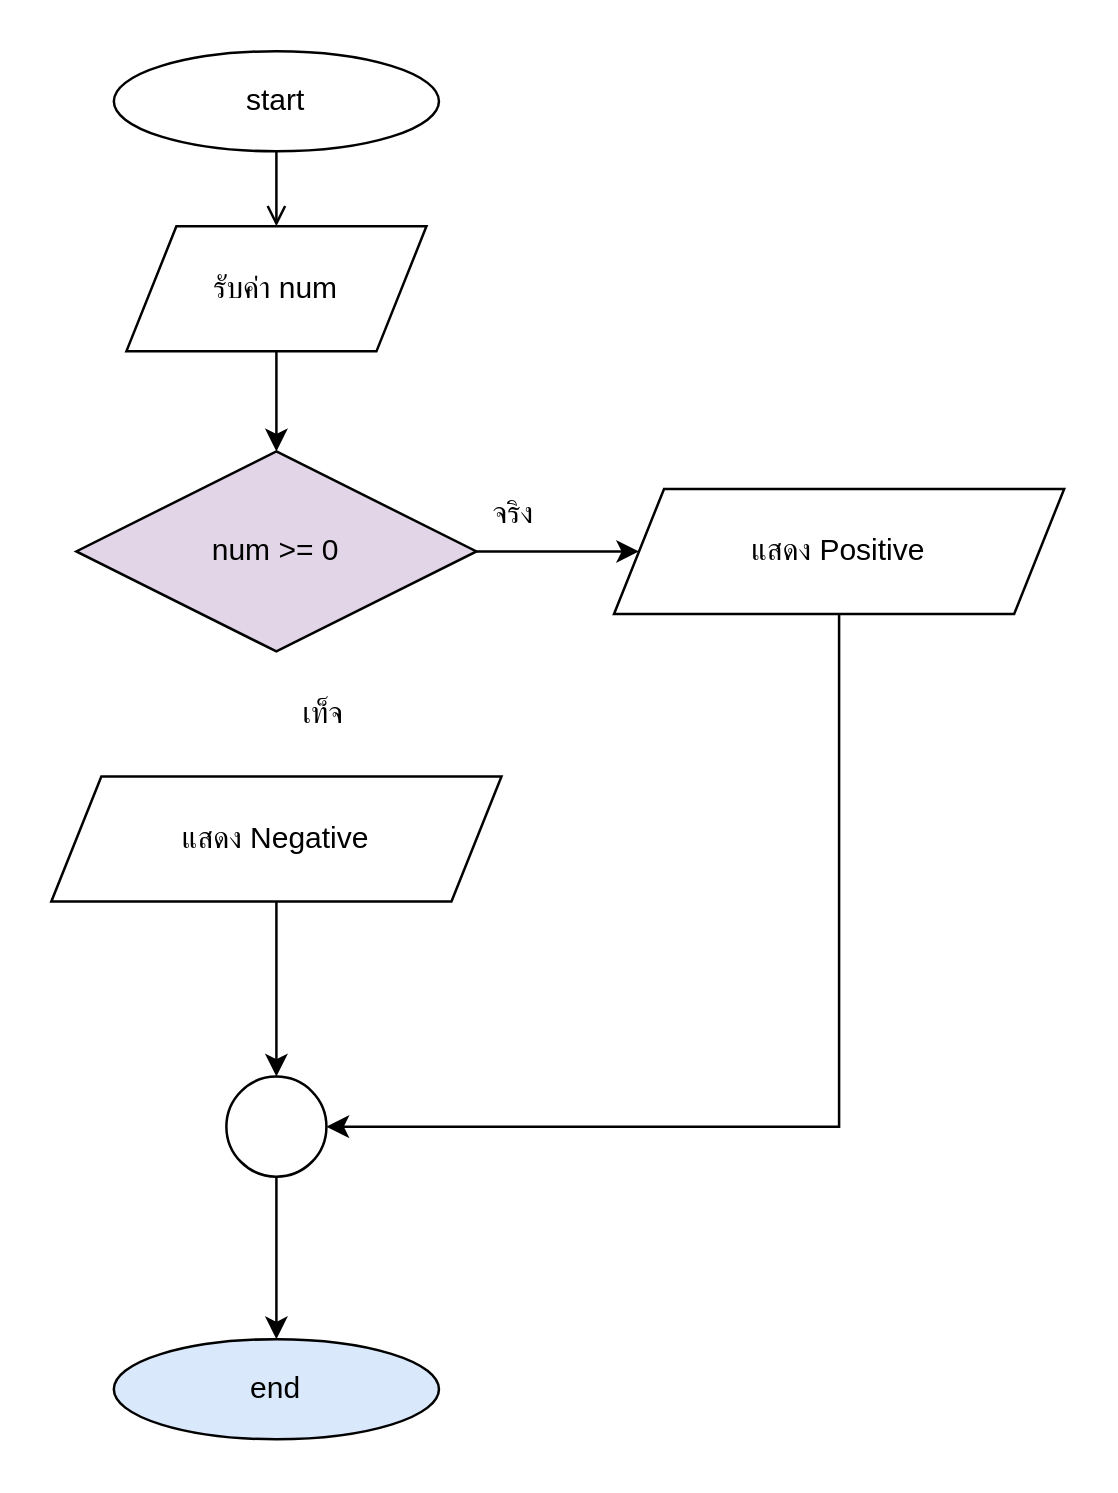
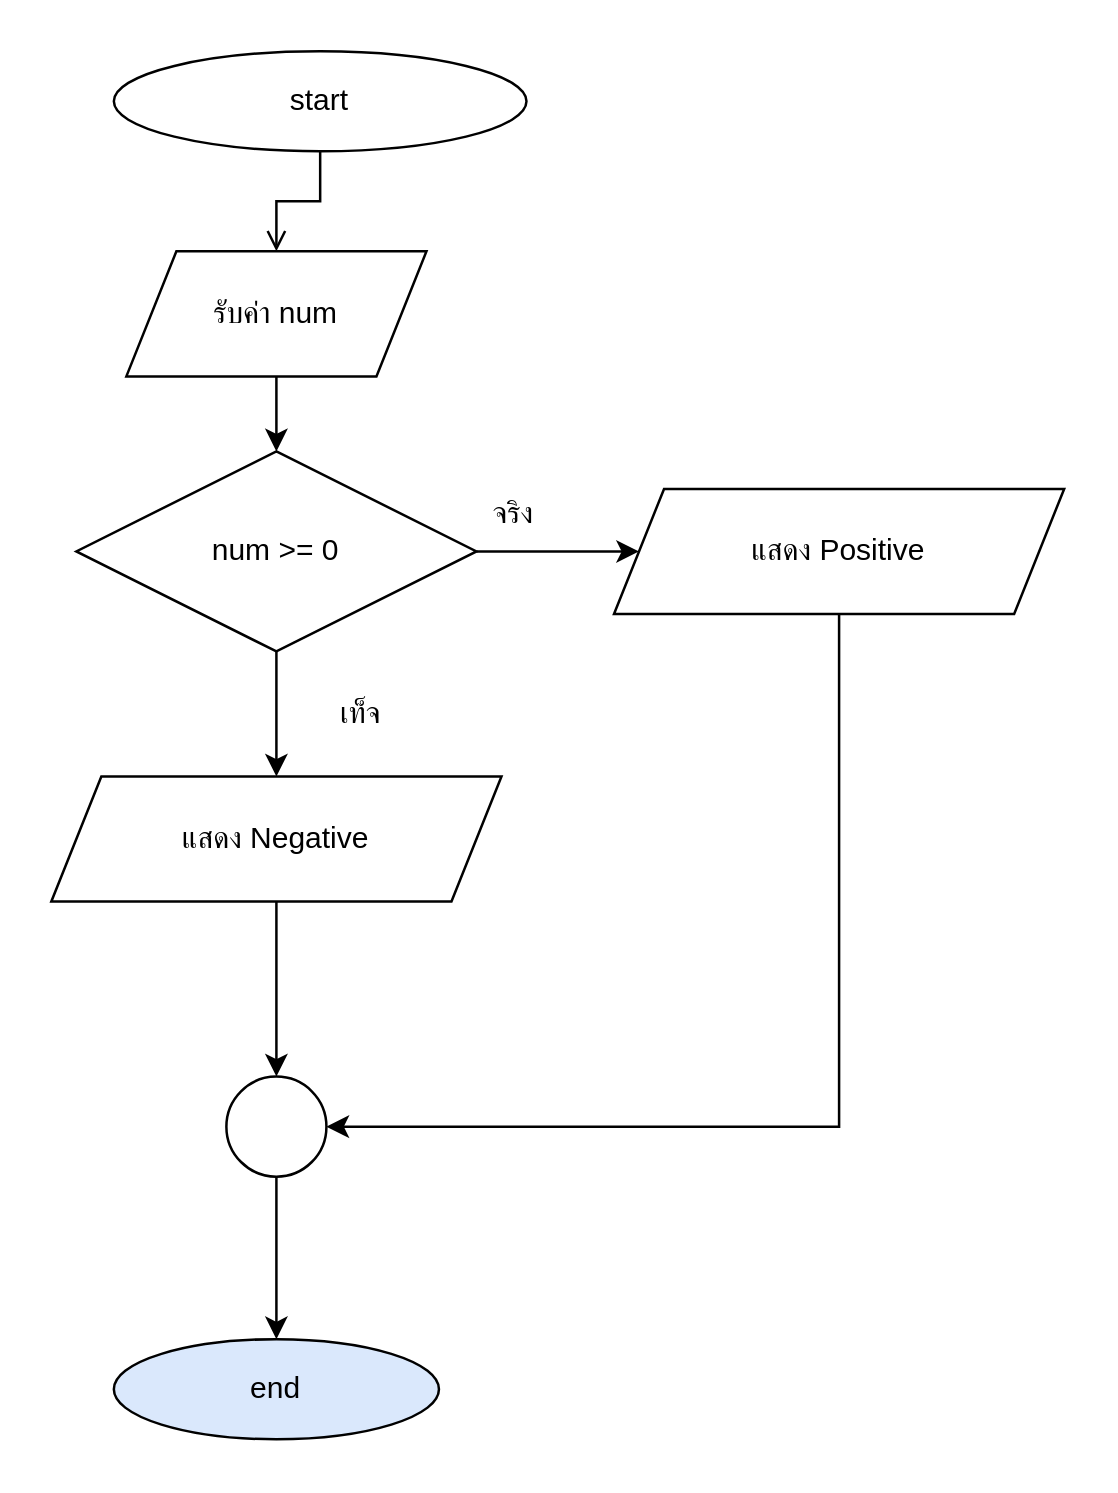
node "start": size 325x100 -> 413x100
node "รับค่า num": moved (276, 289) -> (276, 314)
node "num >= 0": fillcolor #e1d5e7 -> #ffffff
edge "num >= 0" -> "แสดง Negative": added
node "เท็จ": moved (324, 714) -> (361, 714)
